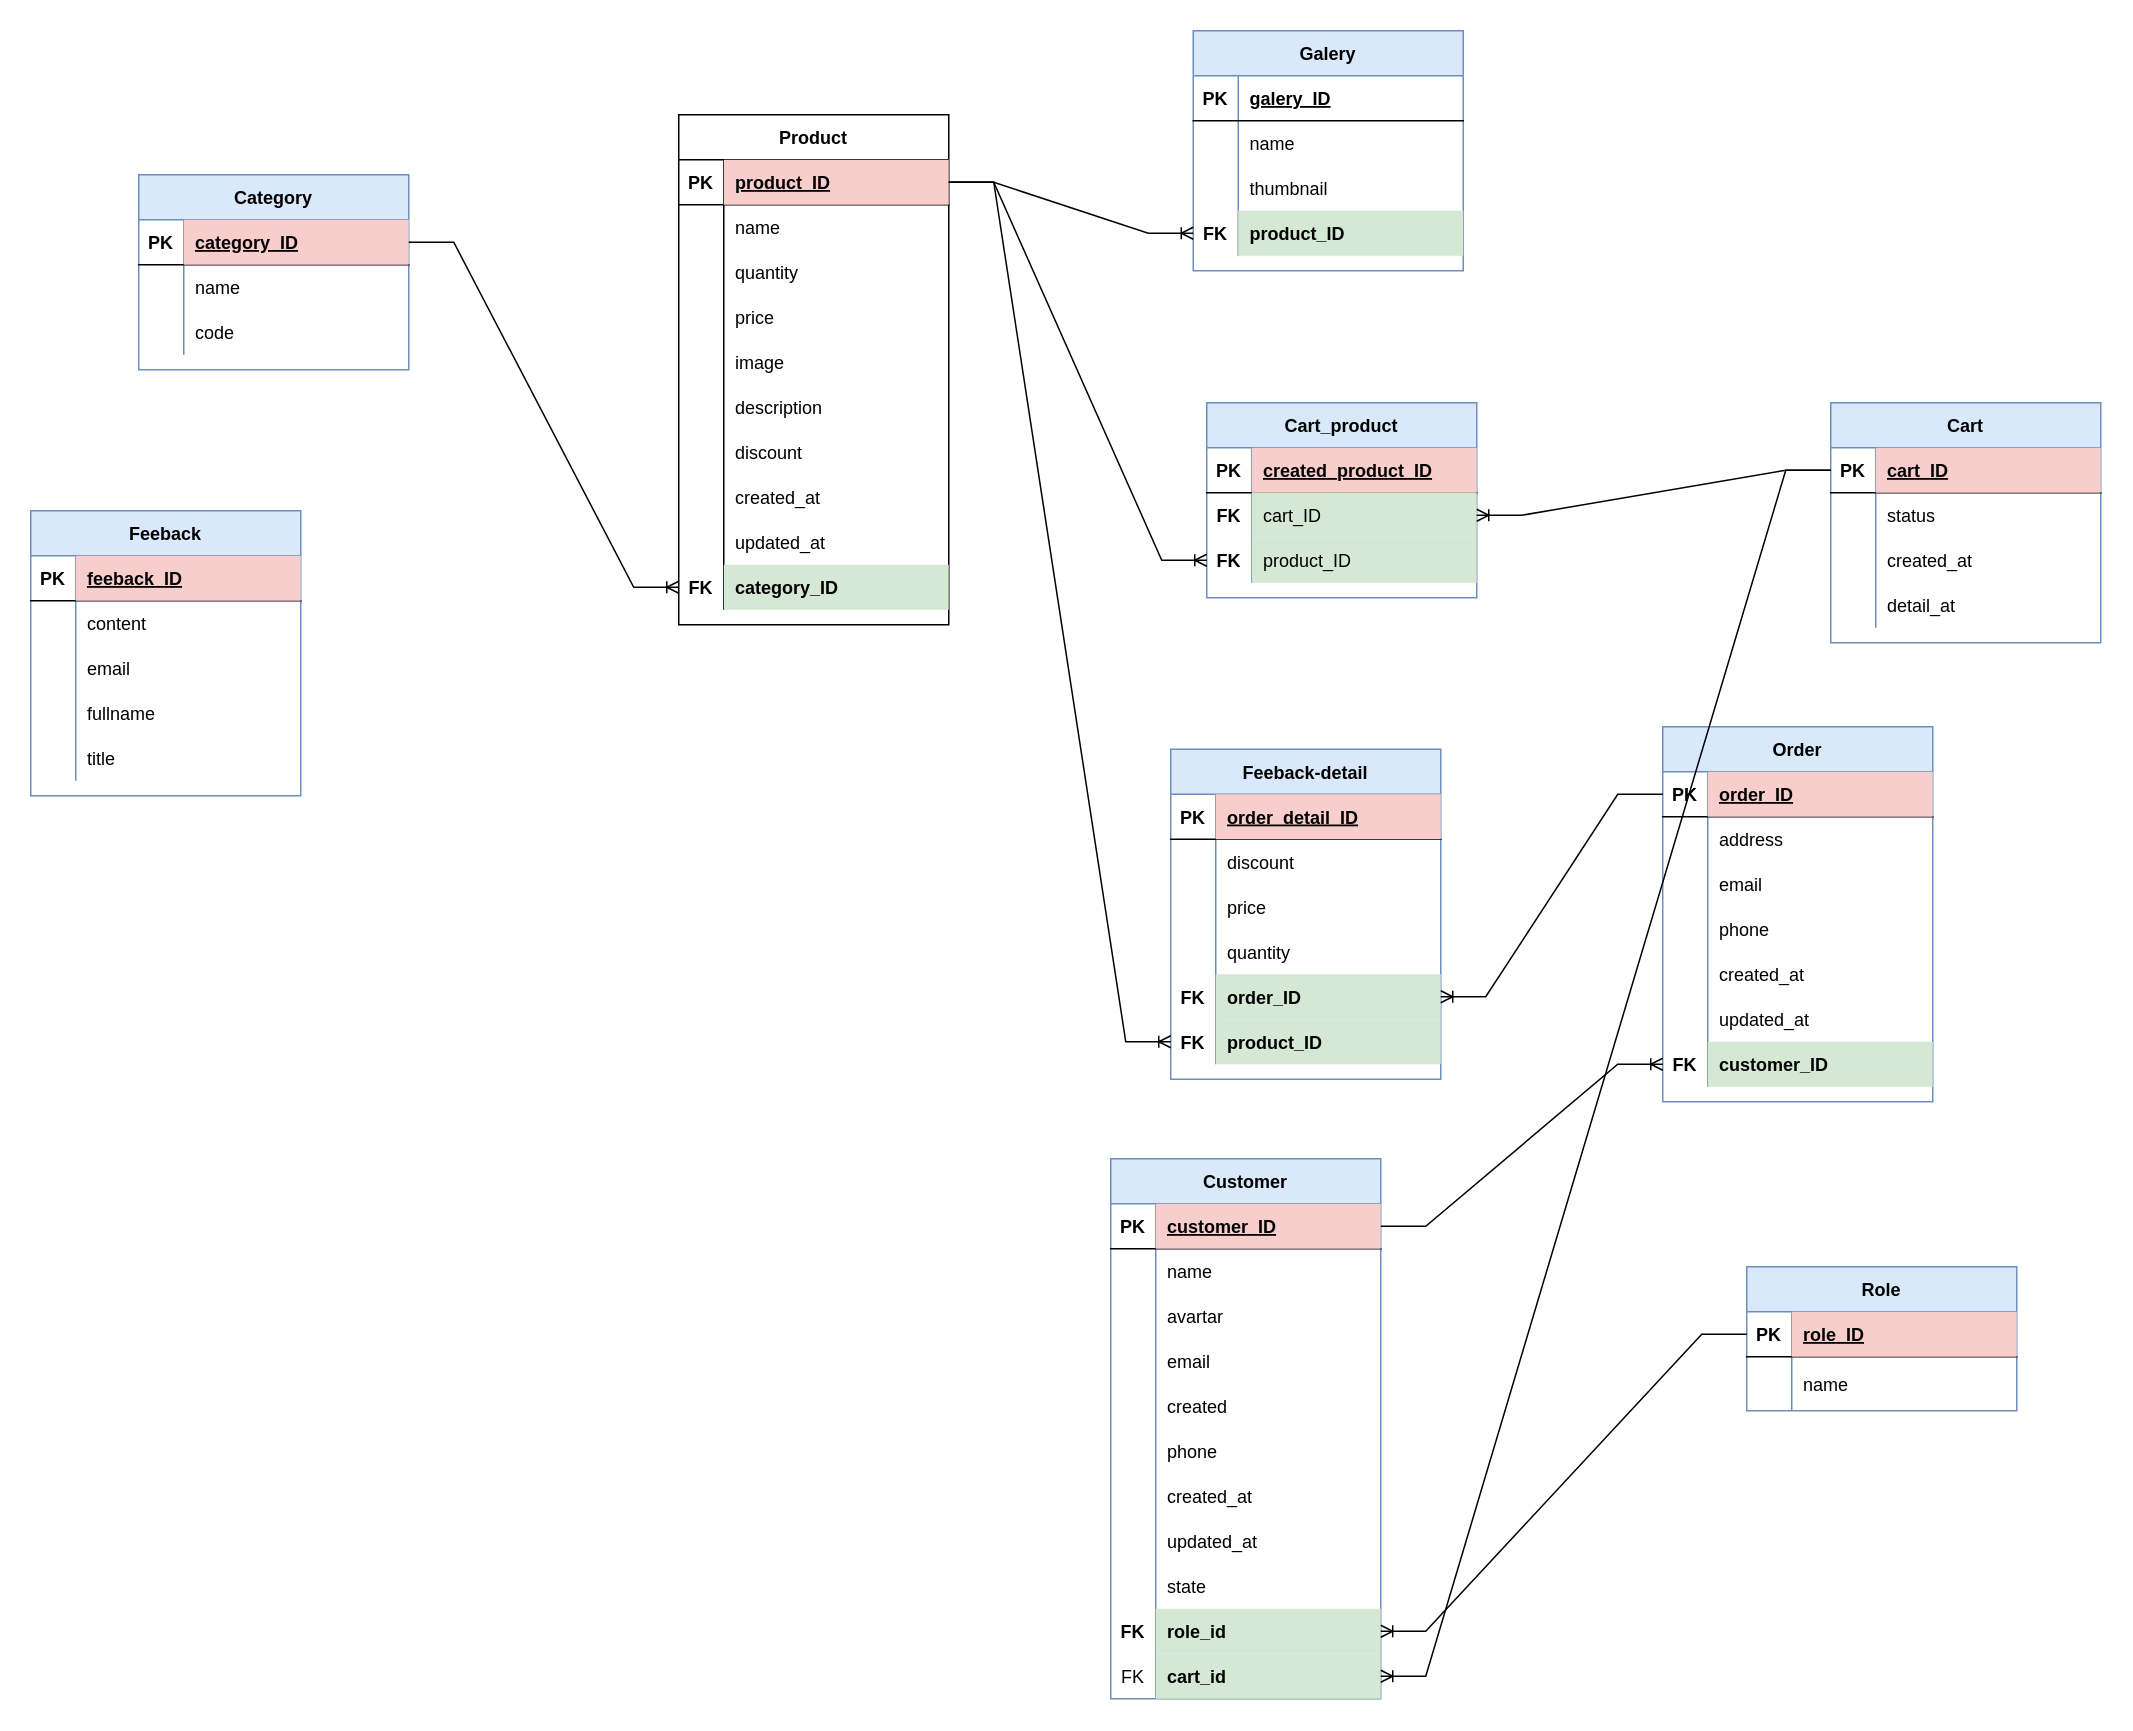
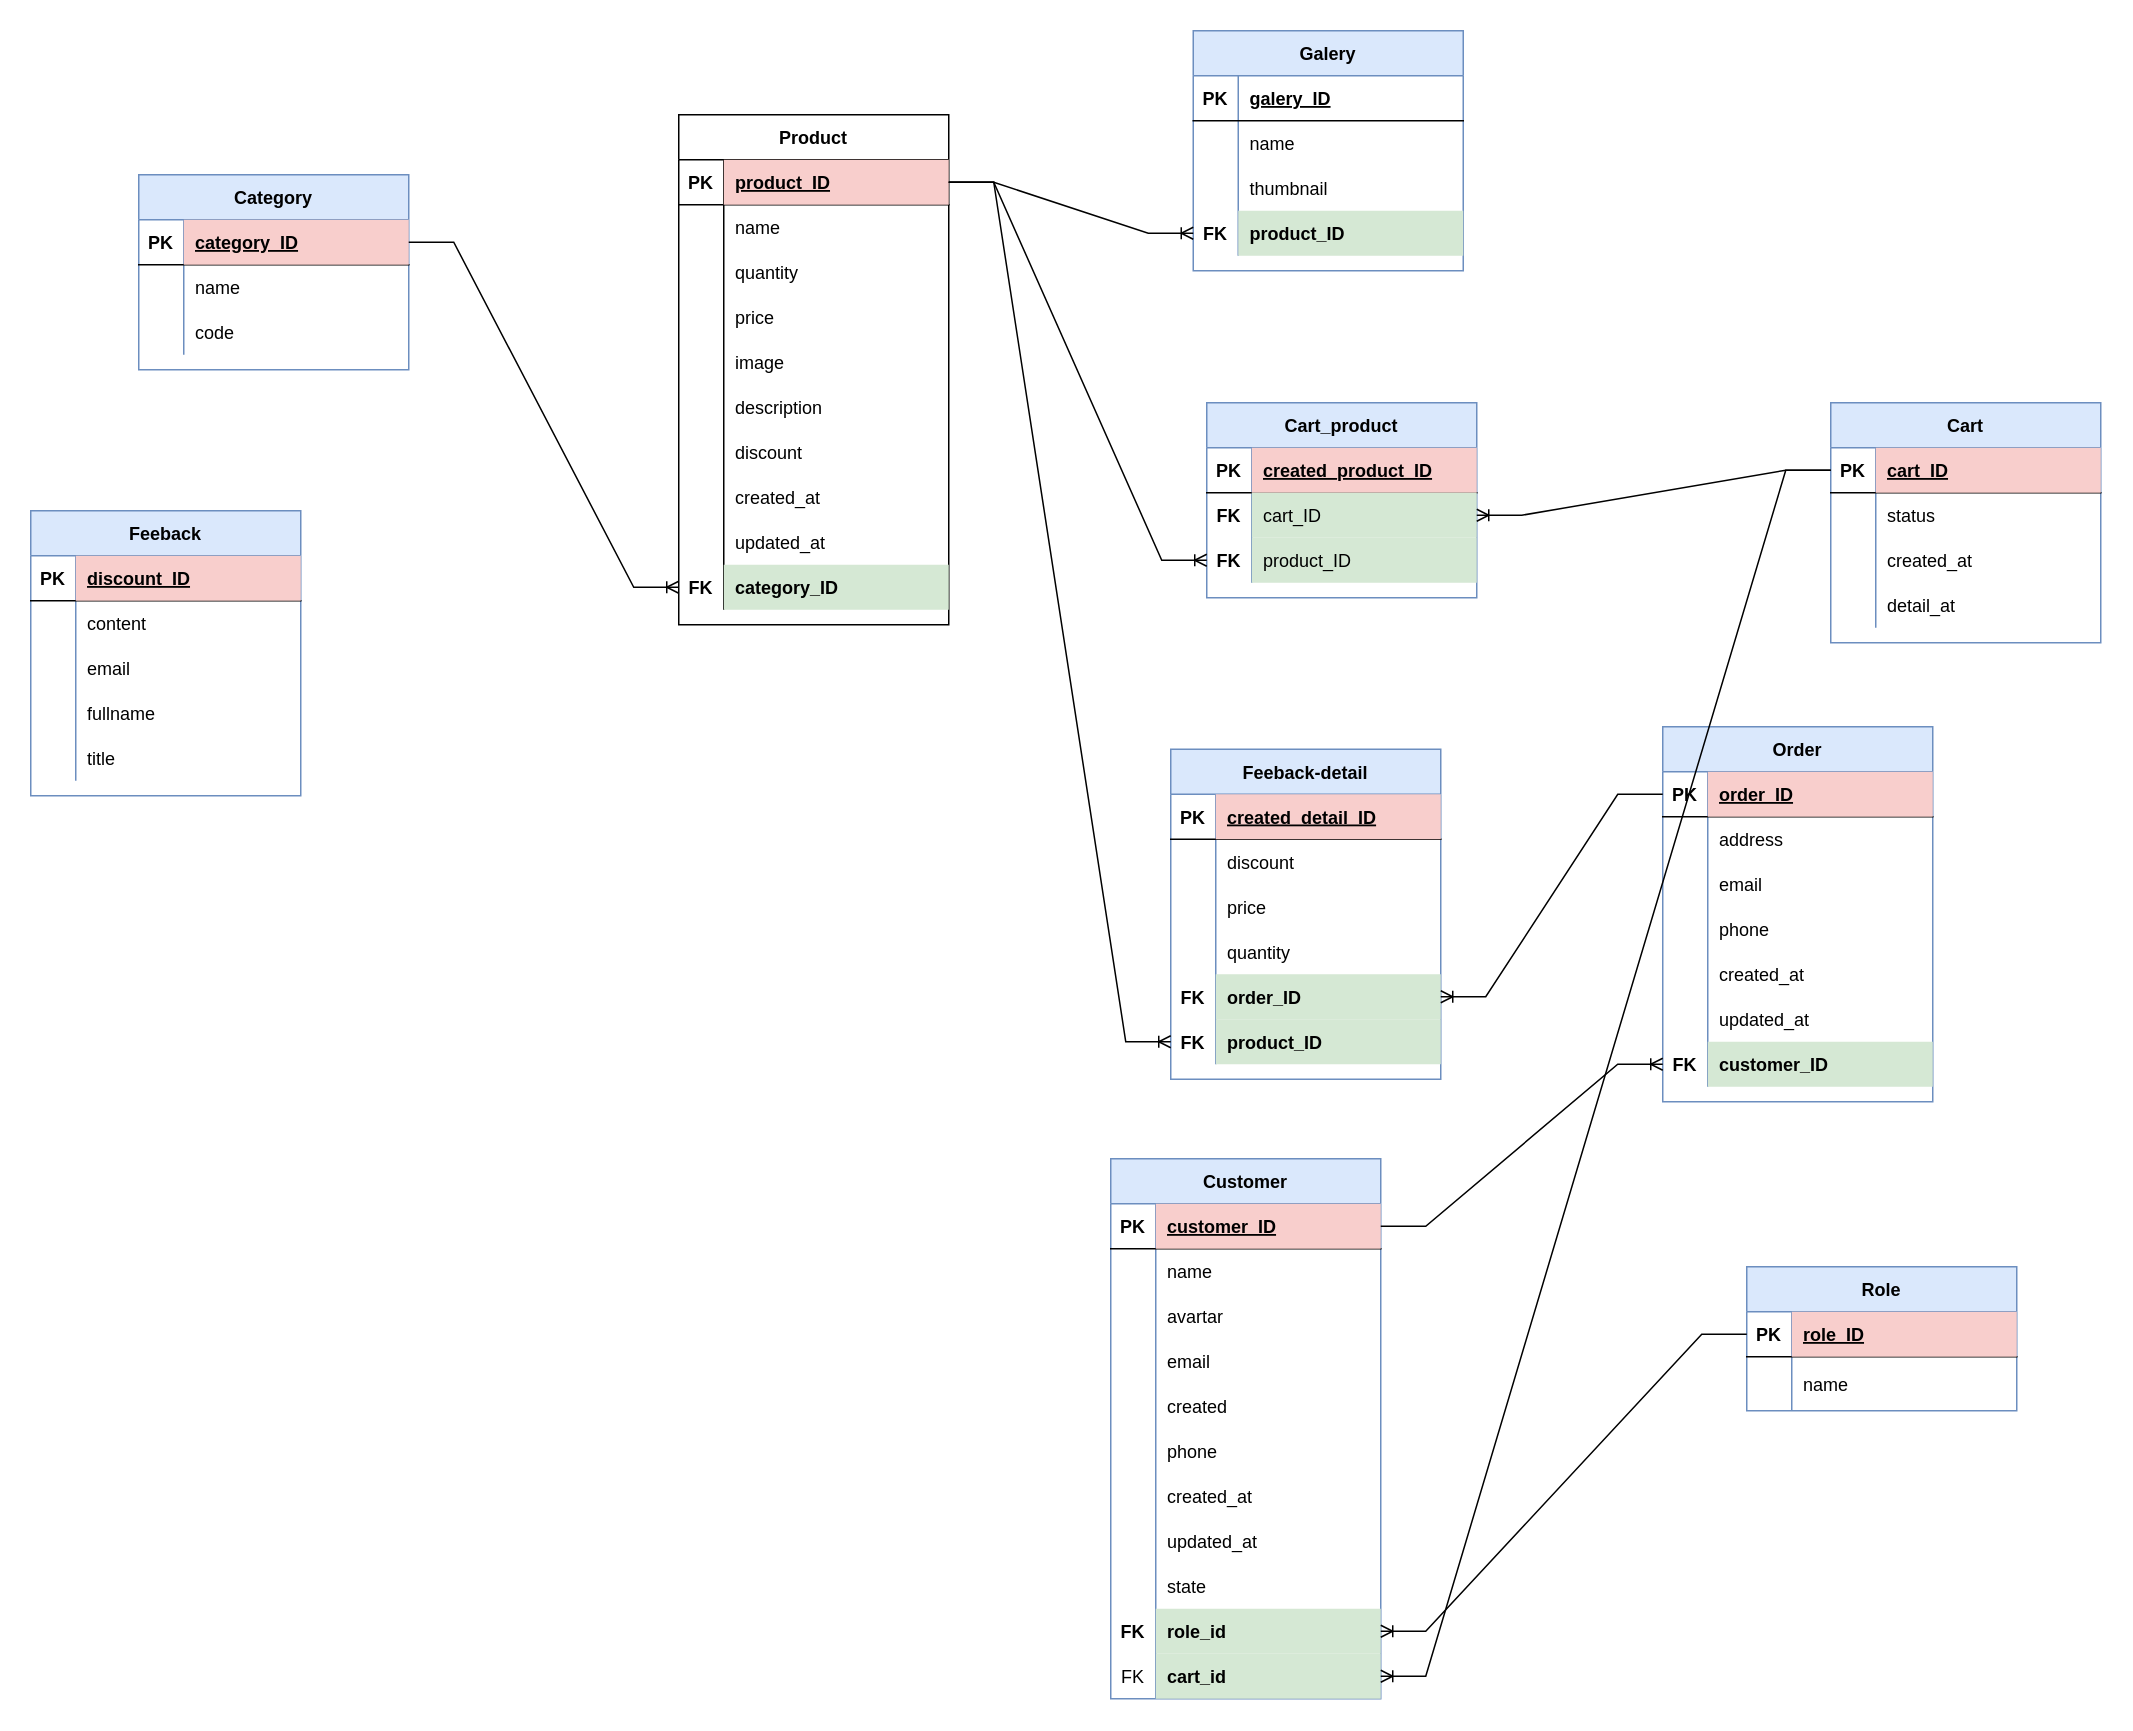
node "feeback_ID": label "feeback_ID" -> "discount_ID"
node "order_detail_ID": label "order_detail_ID" -> "created_detail_ID"
